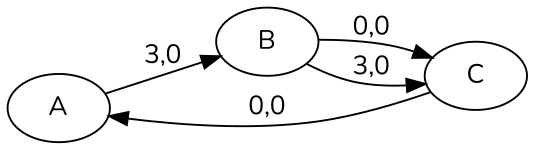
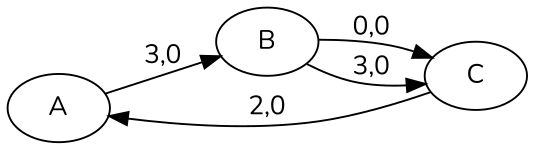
edge "C" -> "A": label "0,0" -> "2,0"
